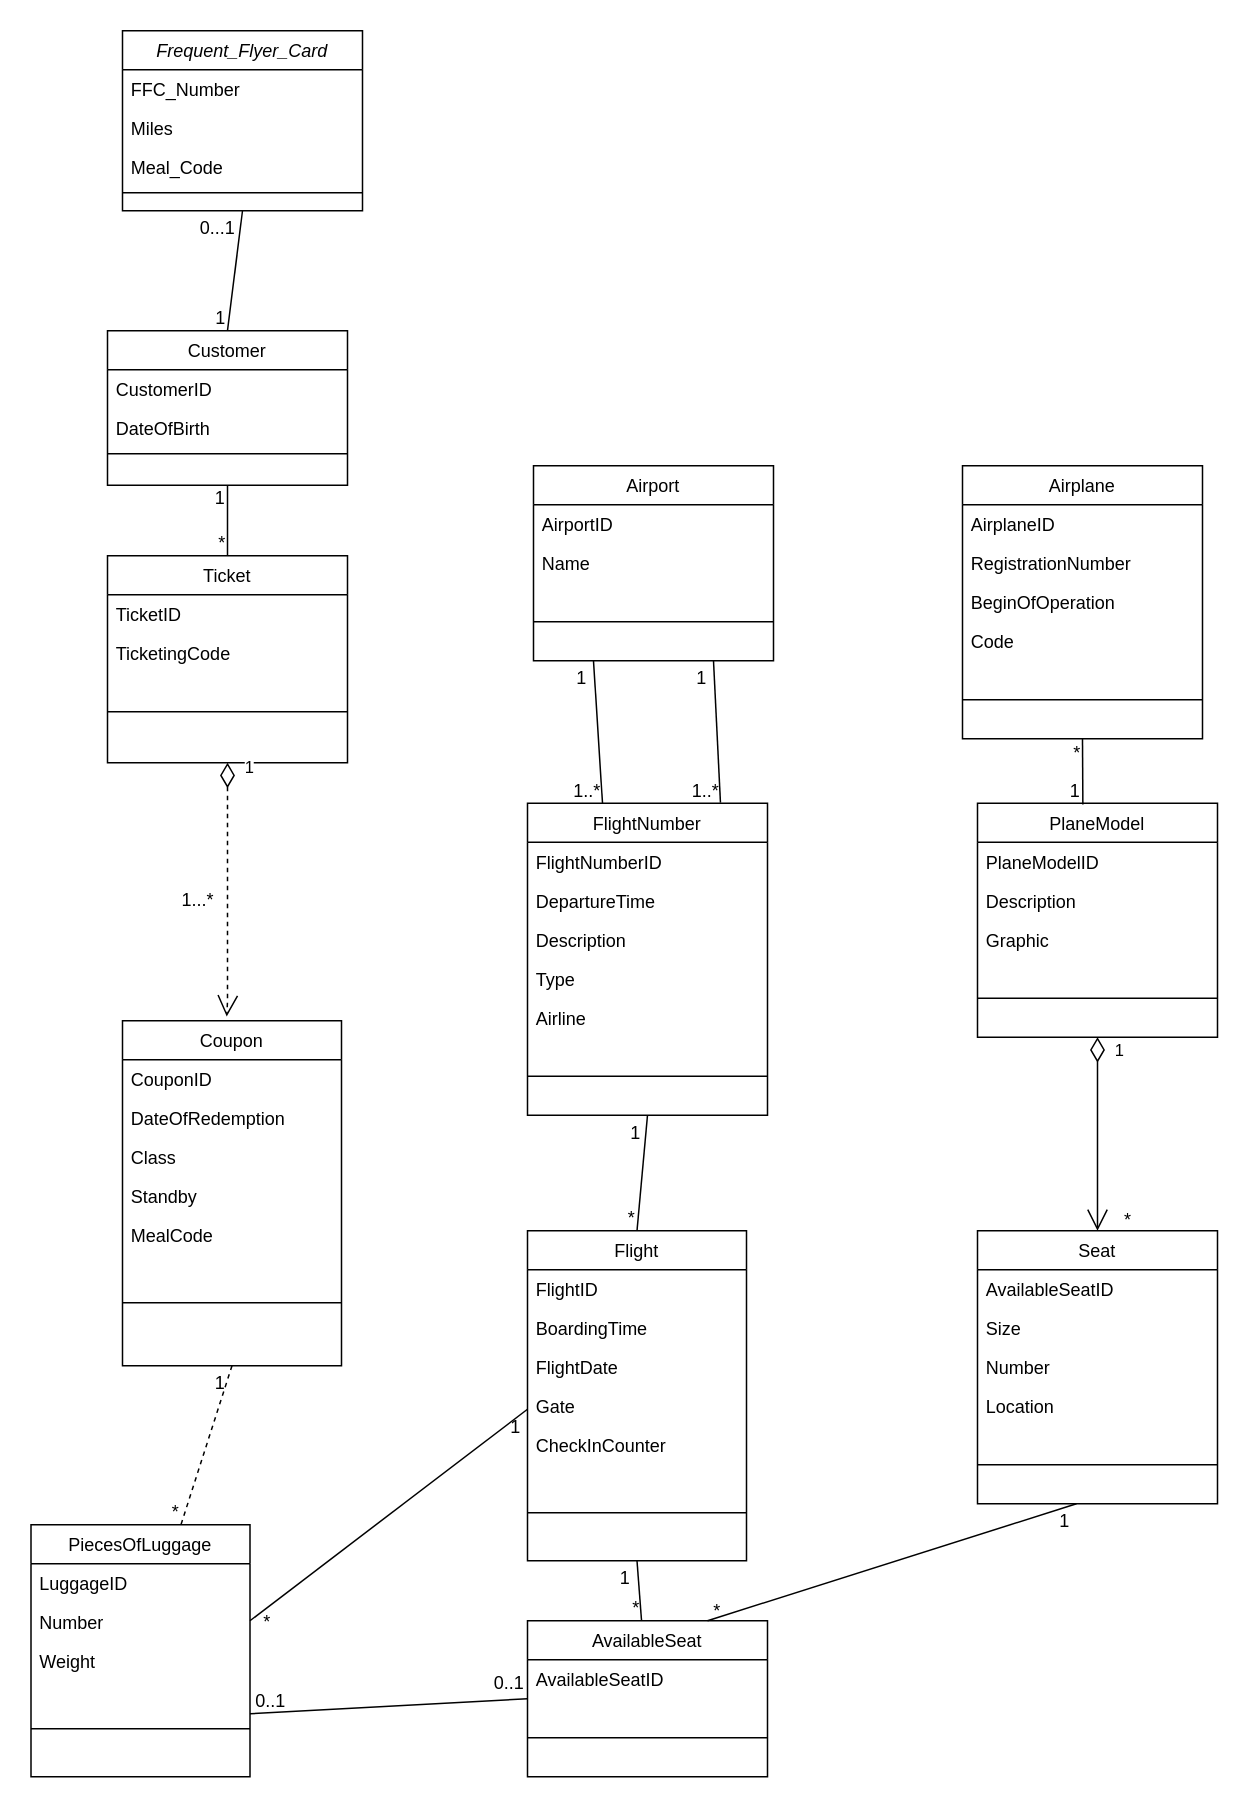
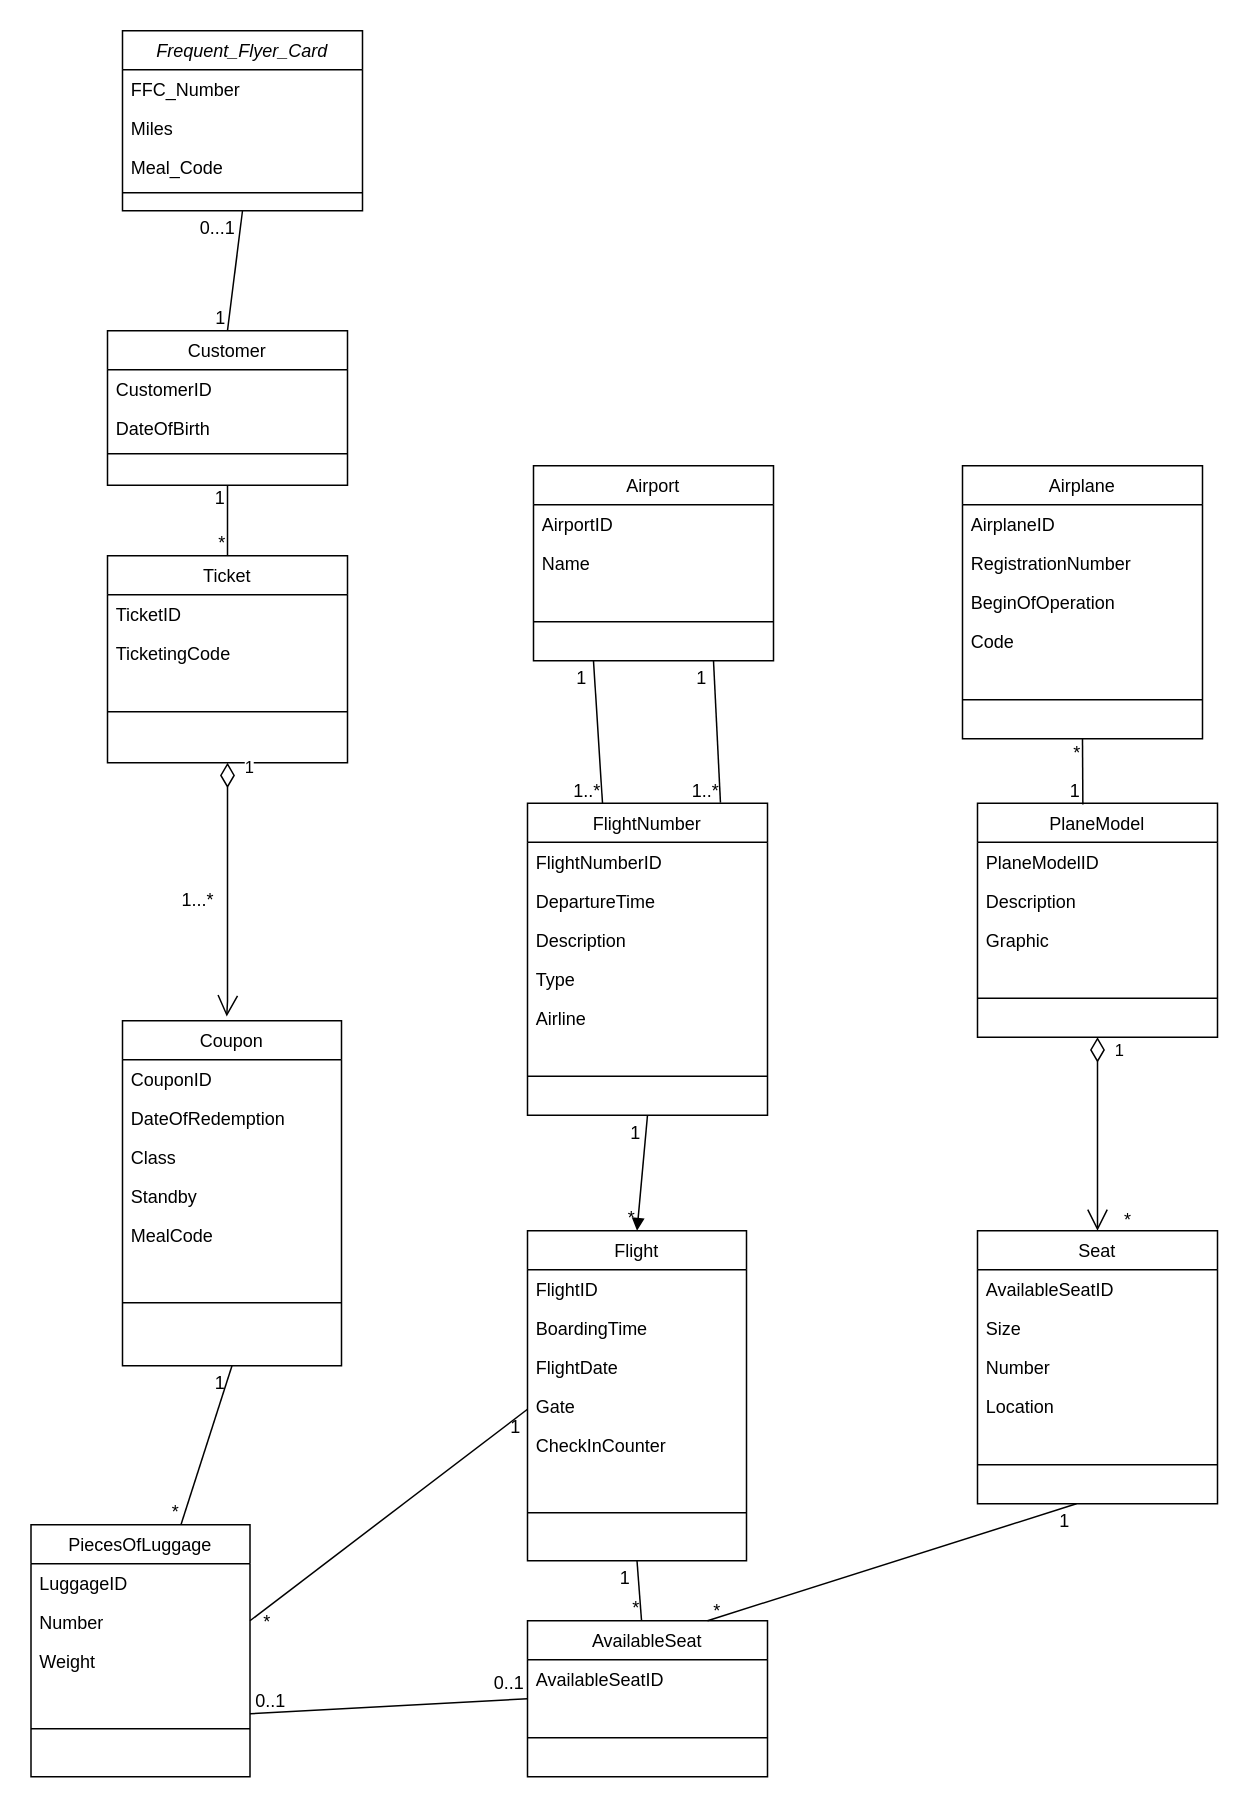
edge "Ticket" -- "Coupon": style dashed -> solid
edge "FlightNumber" -- "Flight": arrowhead none -> block
edge "Coupon" -- "PiecesOfLuggage": style dashed -> solid
